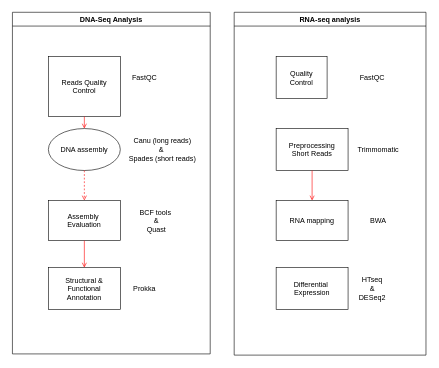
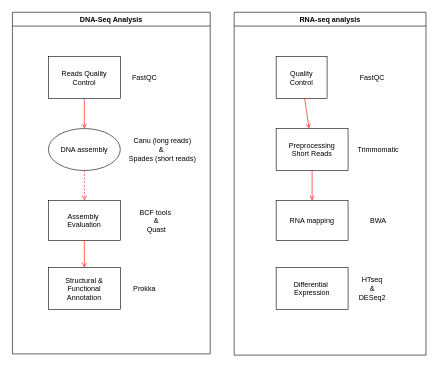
node "Reads Quality Control": size 72x60 -> 72x42
edge "Quality Control" -> "Preprocessing Short Reads": added
